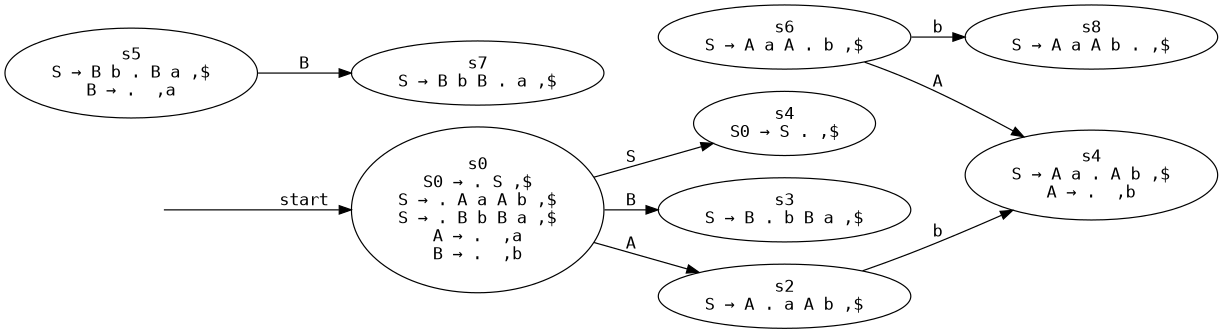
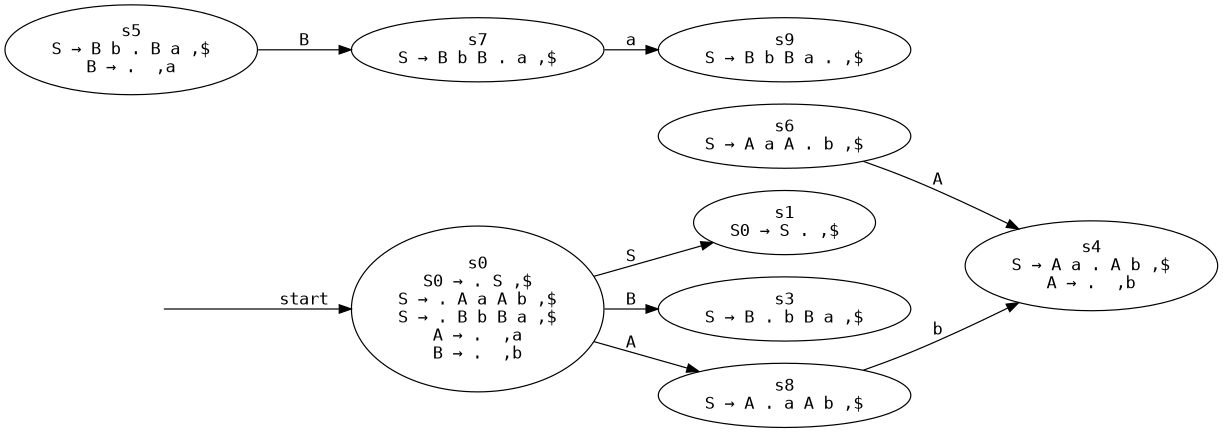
node "s8 S → A a A b . ,$": removed
node "s9 S → B b B a . ,$": added
node "s4 S0 → S . ,$": label "s4 S0 → S . ,$" -> "s1 S0 → S . ,$"
node "s2 S → A . a A b ,$": label "s2 S → A . a A b ,$" -> "s8 S → A . a A b ,$"
